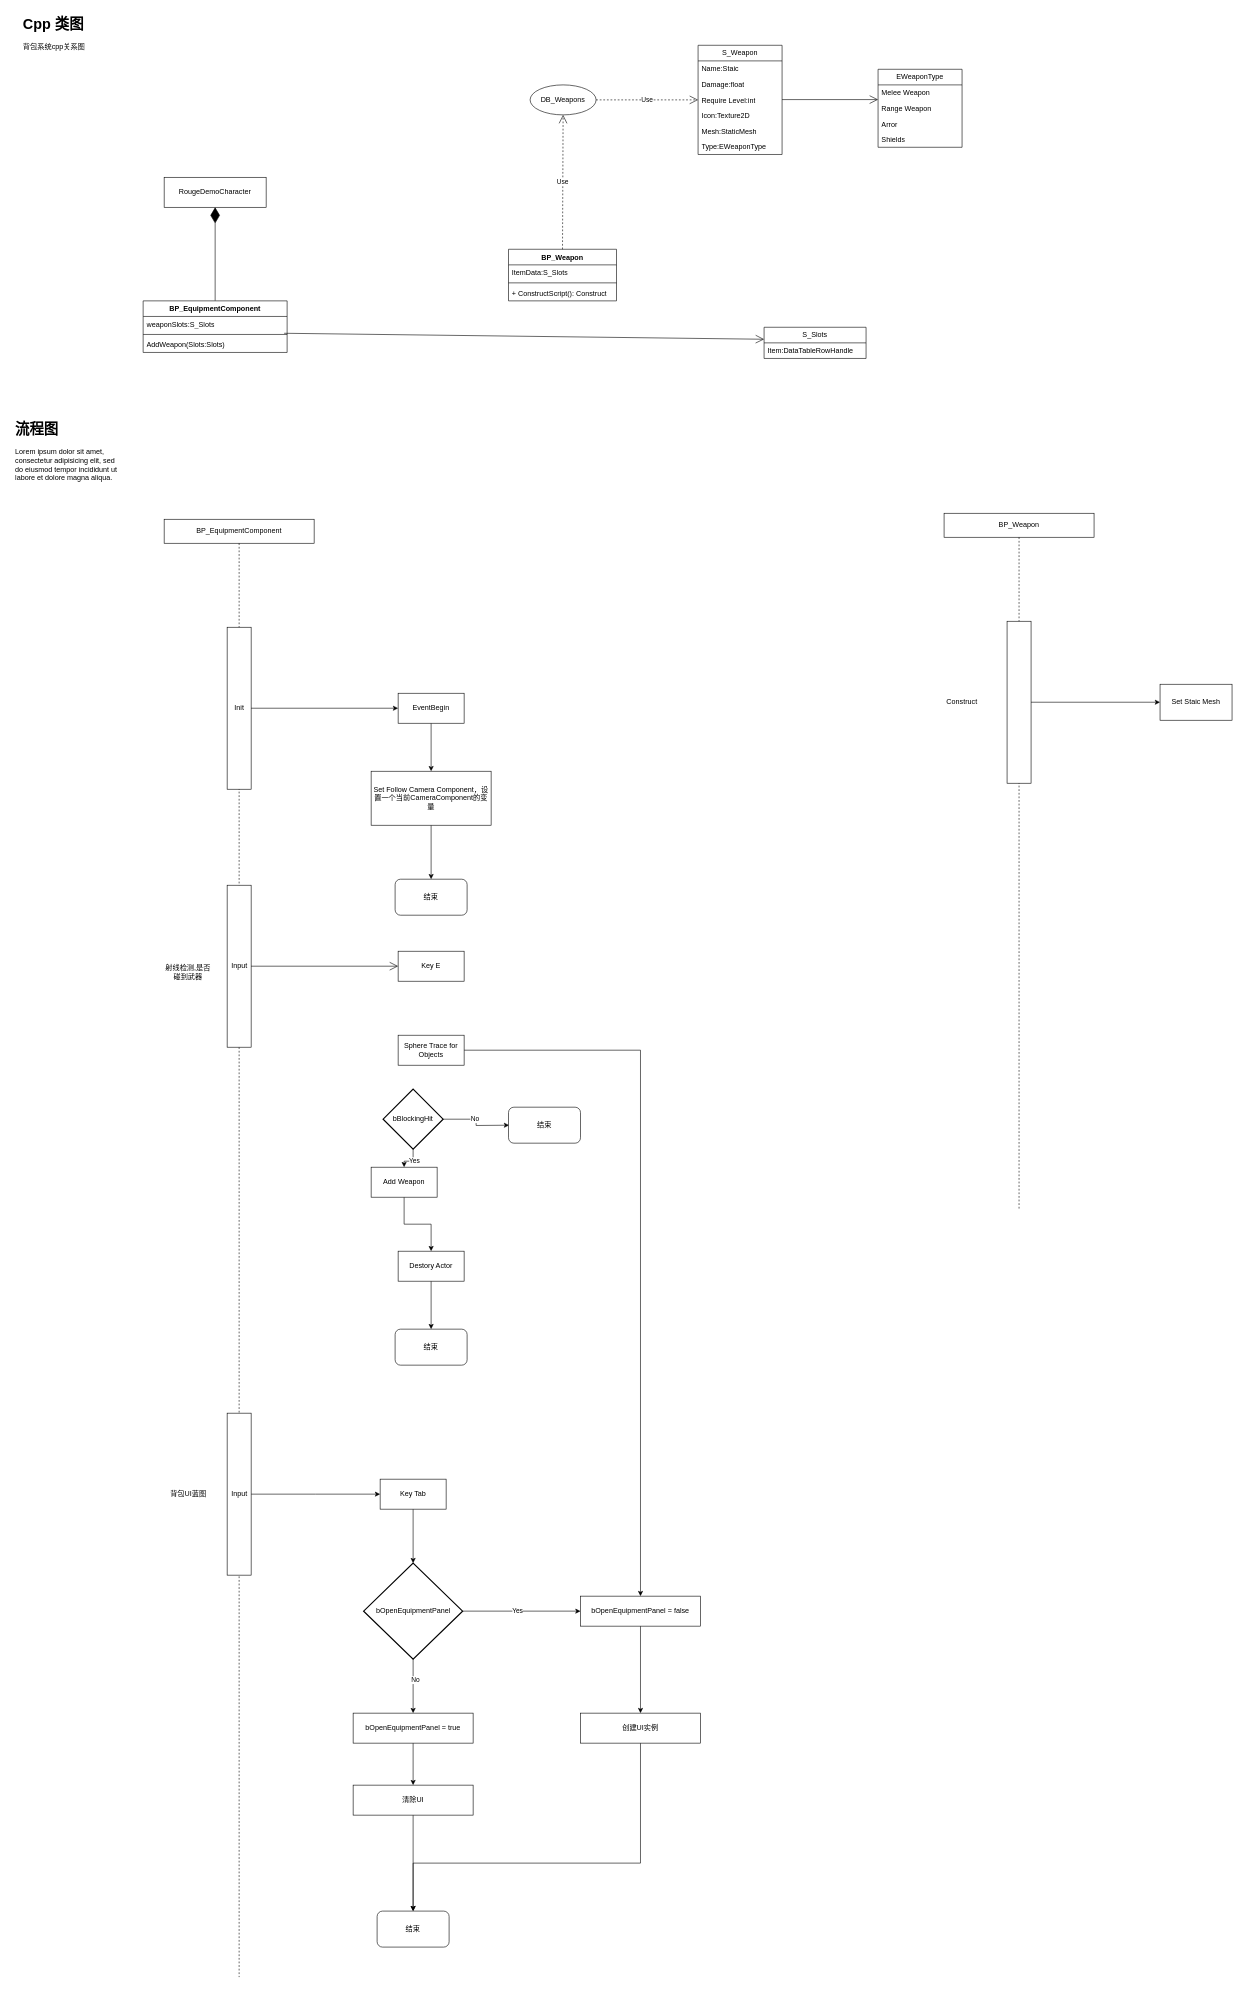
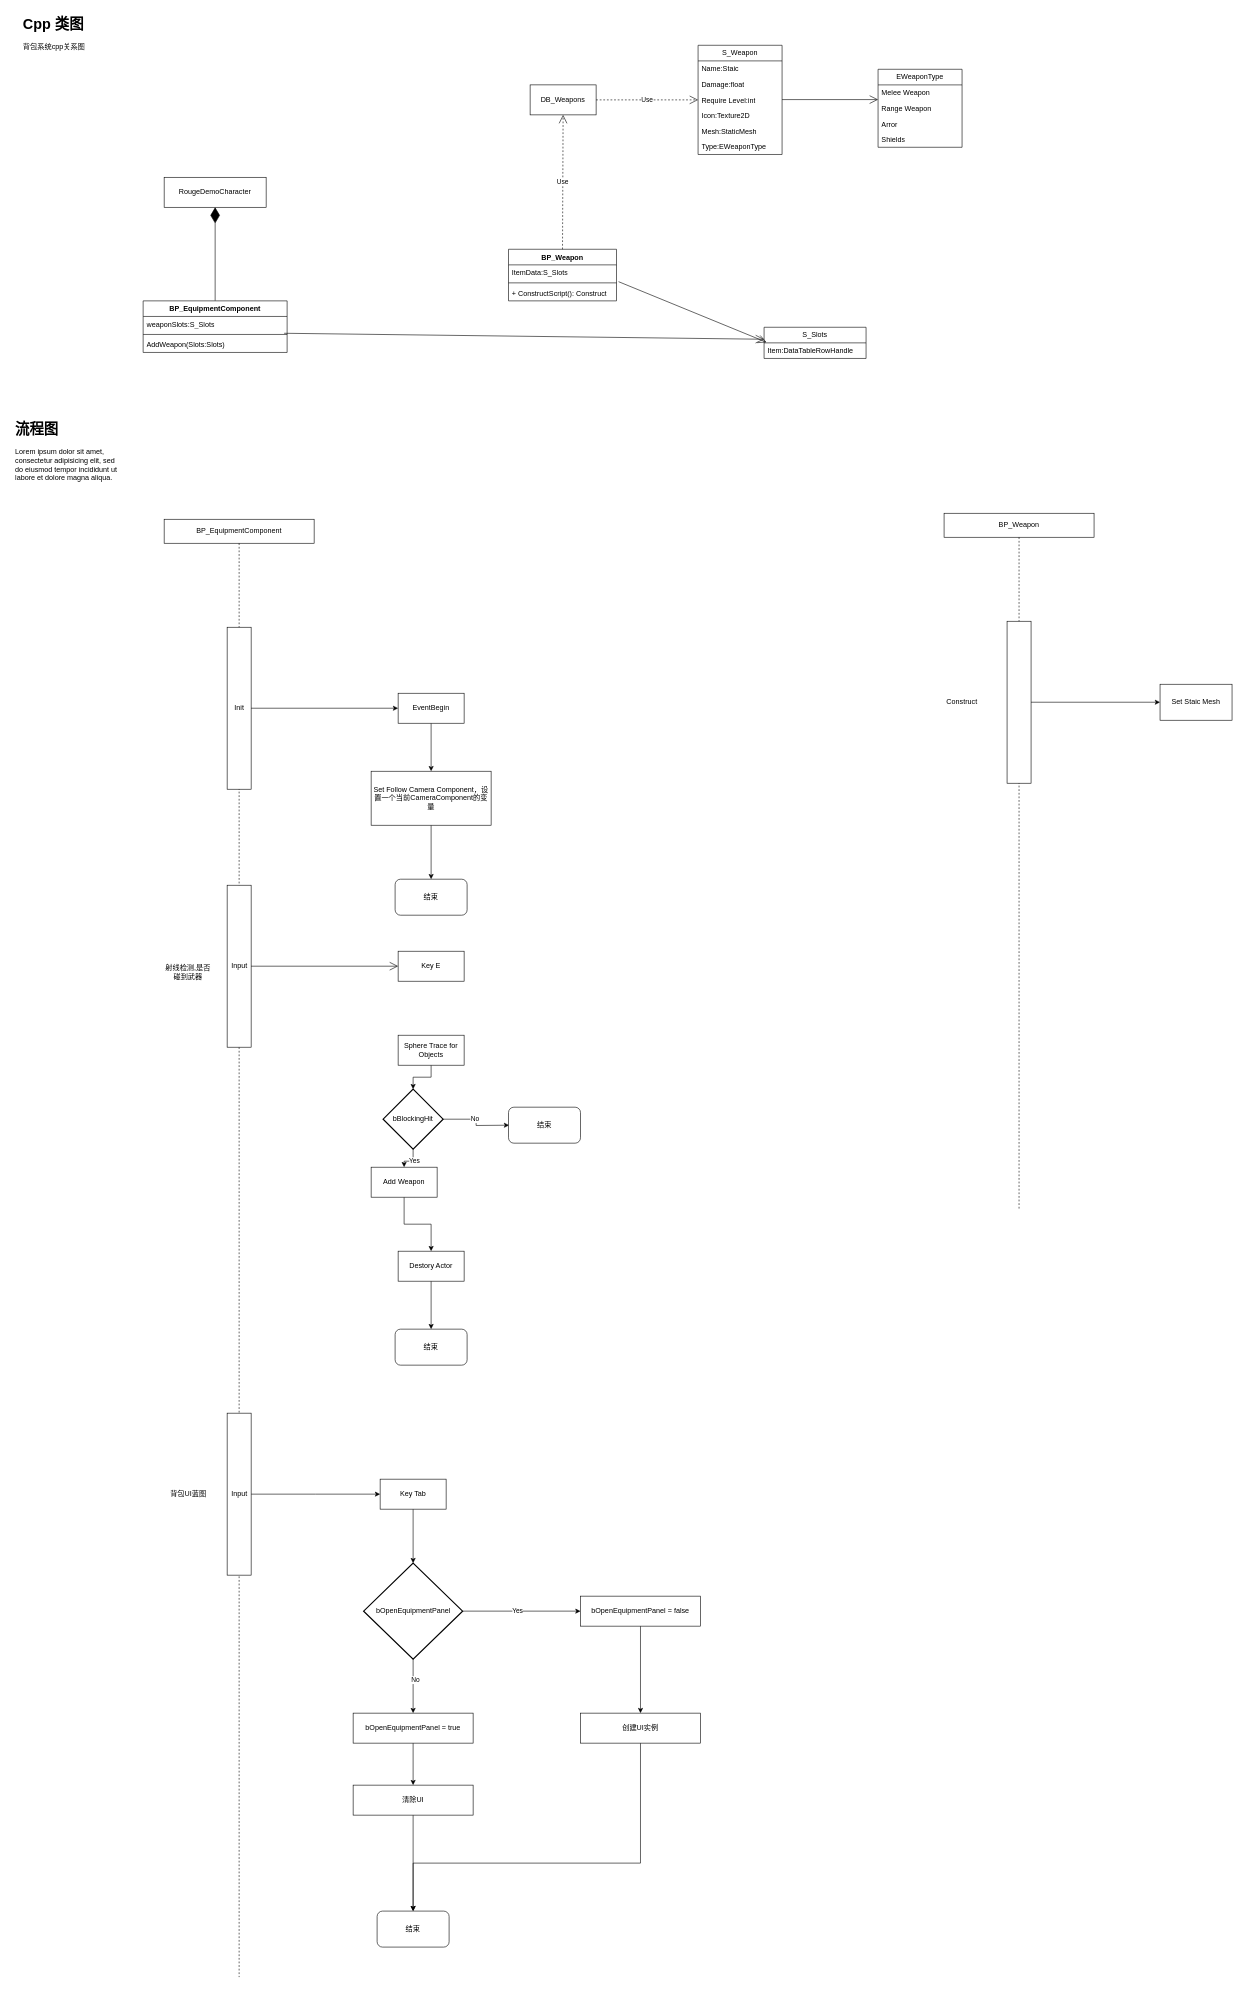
node "DB_Weapons": shape ellipse -> rectangle
edge "ItemData:S_Slots" -> "Item:DataTableRowHandle": added
edge "Sphere Trace for Objects" -> "bOpenEquipmentPanel = false": now "Sphere Trace for Objects" -> "bBlockingHit"
